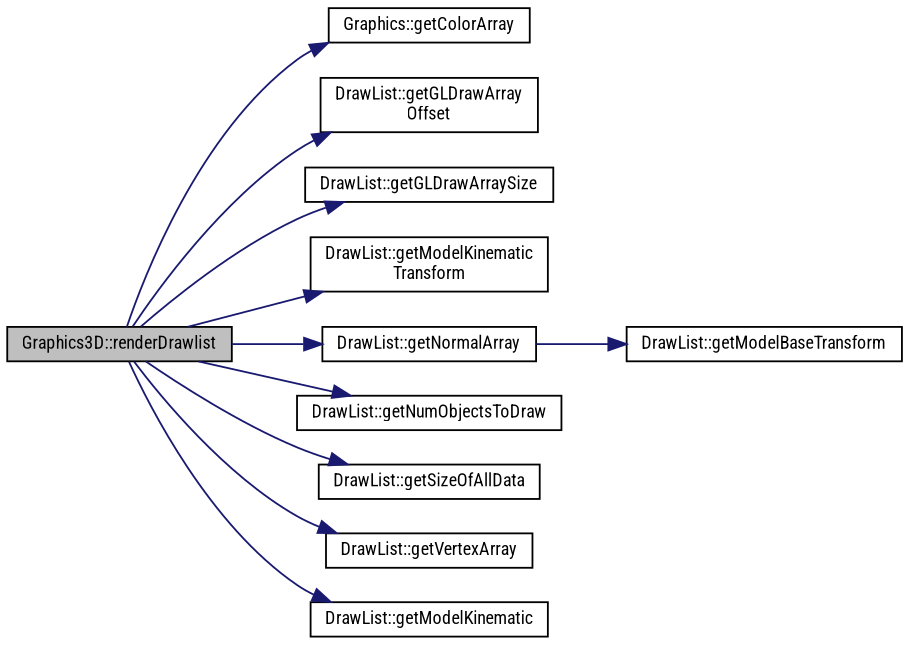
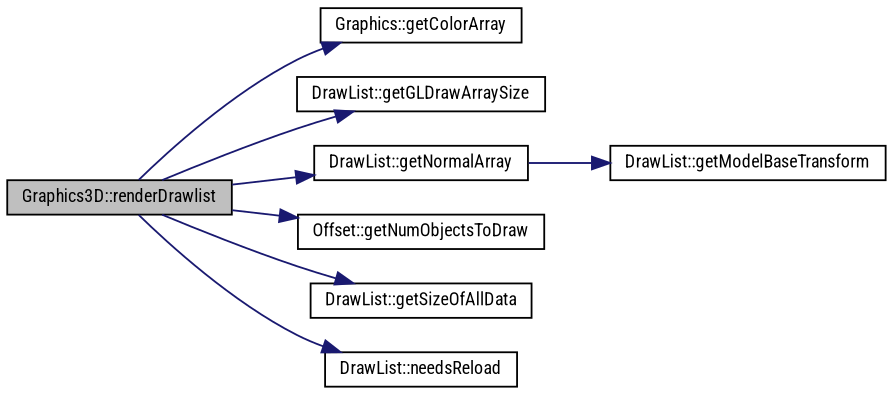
node "DrawList::getGLDrawArray Offset": removed
node "DrawList::getModelKinematic Transform": removed
node "DrawList::getNumObjectsToDraw": label "DrawList::getNumObjectsToDraw" -> "Offset::getNumObjectsToDraw"
node "DrawList::getVertexArray": removed
node "DrawList::getModelKinematic": label "DrawList::getModelKinematic" -> "DrawList::needsReload"
